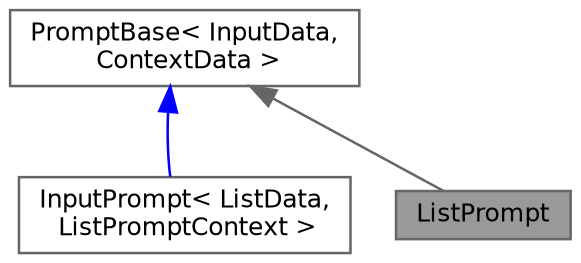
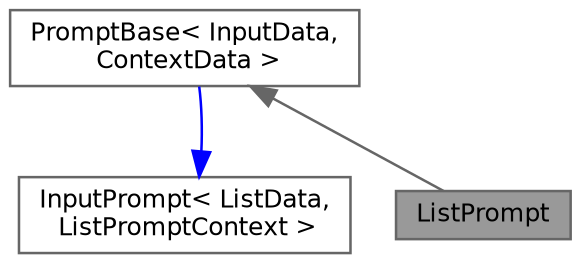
edge "InputPrompt< ListData, ListPromptContext >" -> "PromptBase< InputData, ContextData >": reversed
